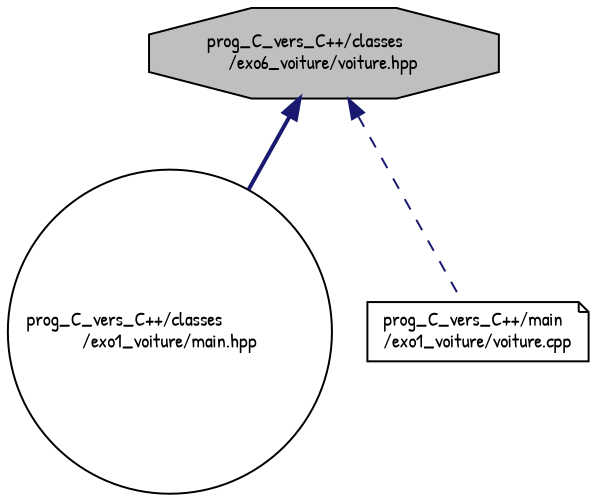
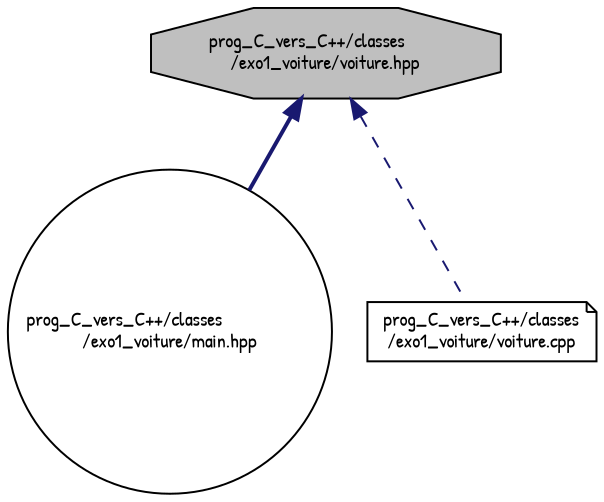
node "prog_C_vers_C++/classes /exo6_voiture/voiture.hpp": label "prog_C_vers_C++/classes /exo6_voiture/voiture.hpp" -> "prog_C_vers_C++/classes /exo1_voiture/voiture.hpp"
node "prog_C_vers_C++/main /exo1_voiture/voiture.cpp": label "prog_C_vers_C++/main /exo1_voiture/voiture.cpp" -> "prog_C_vers_C++/classes /exo1_voiture/voiture.cpp"
